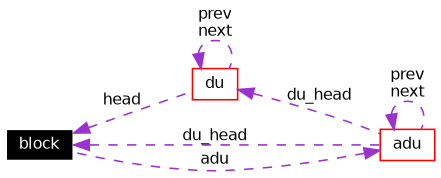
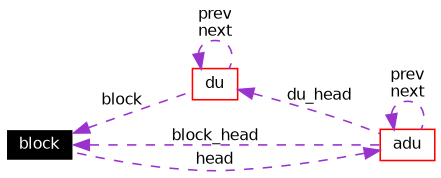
edge "du" -> "block": label "head" -> "block"
edge "adu" -> "block": label "du_head" -> "block_head"
edge "block" -> "adu": label "adu" -> "head"
